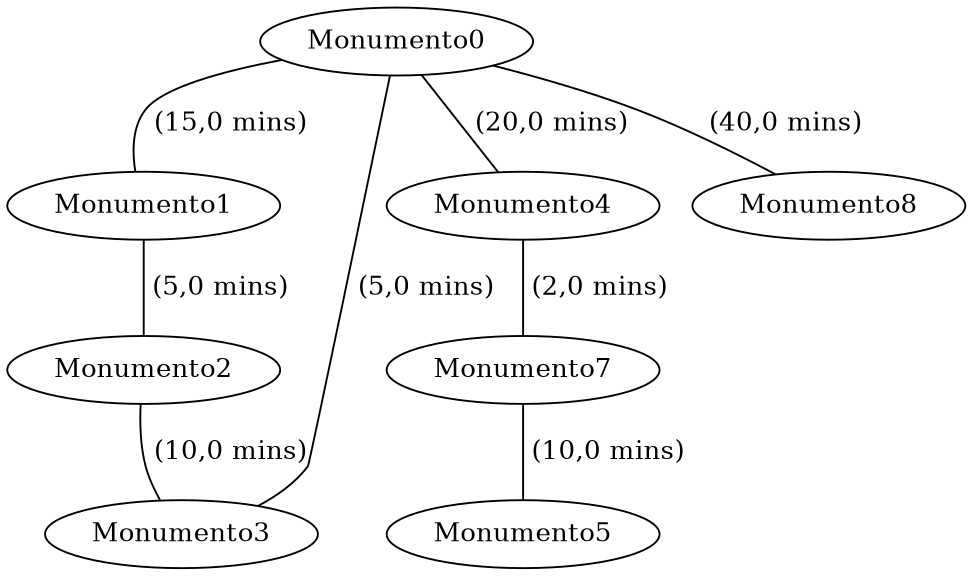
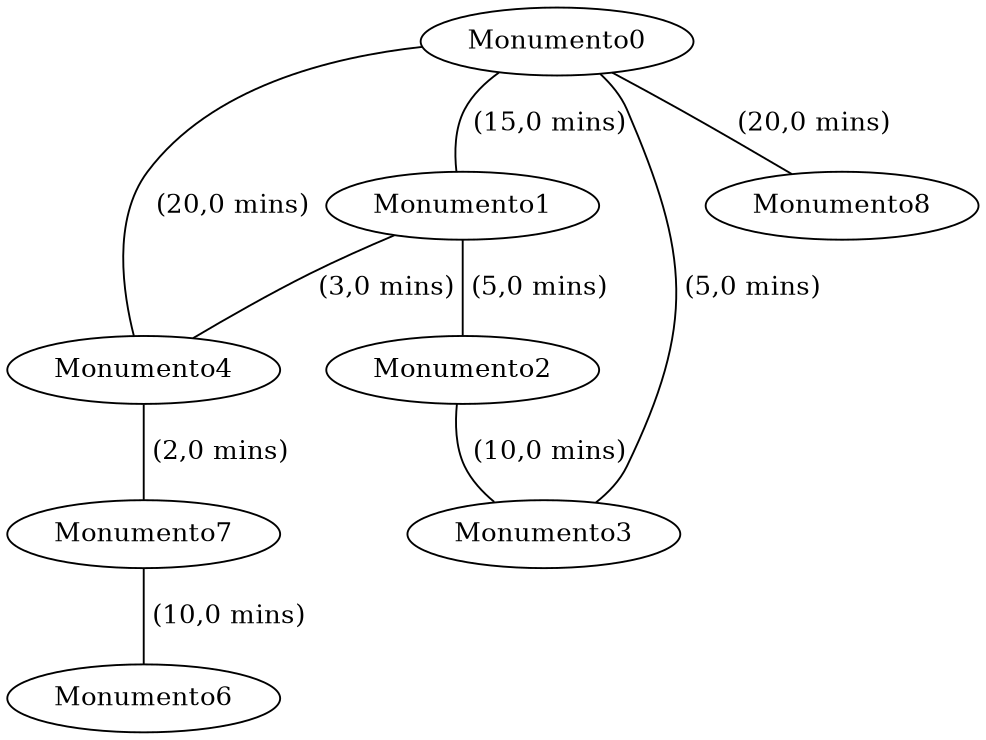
edge "Monumento0" -- "Monumento8": label " (40,0 mins)" -> " (20,0 mins)"
edge "Monumento1" -- "Monumento4": added, label "(3,0 mins)"
node "Monumento5": label "Monumento5" -> "Monumento6"
